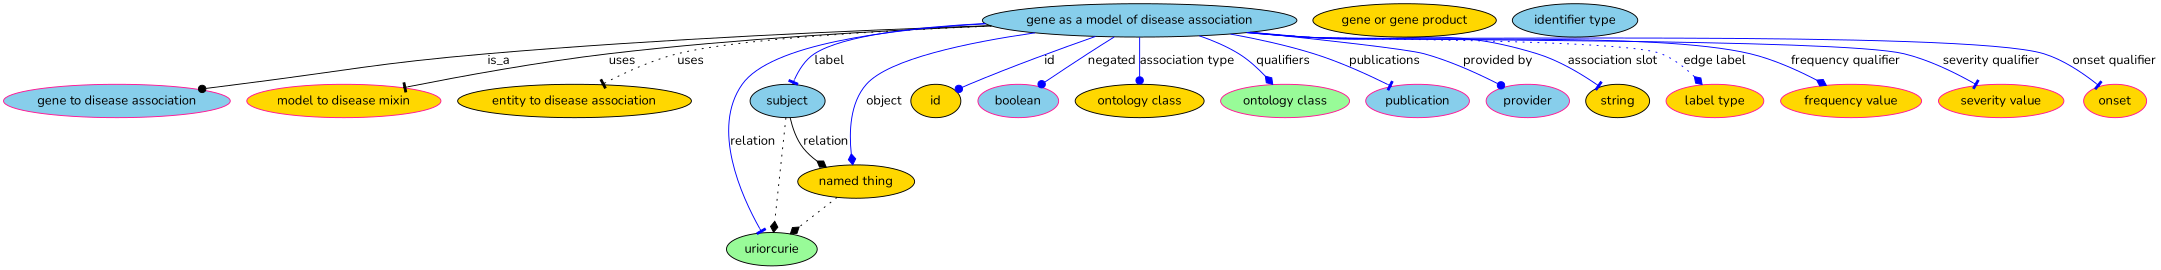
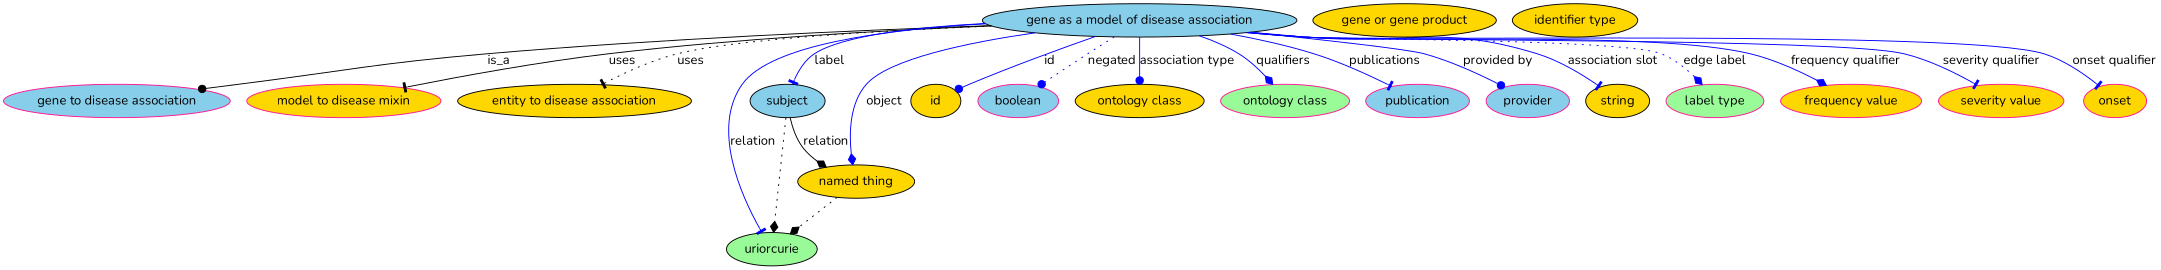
node "identifier type": fillcolor skyblue -> gold
edge "gene as a model of disease association" -> "boolean": style solid -> dotted
node "label type": fillcolor gold -> palegreen
